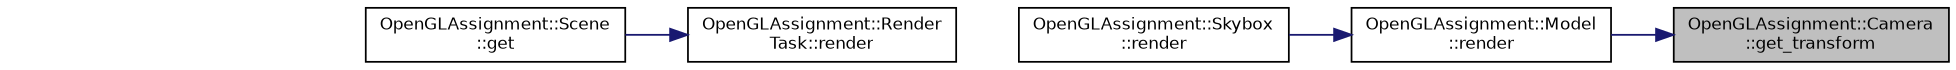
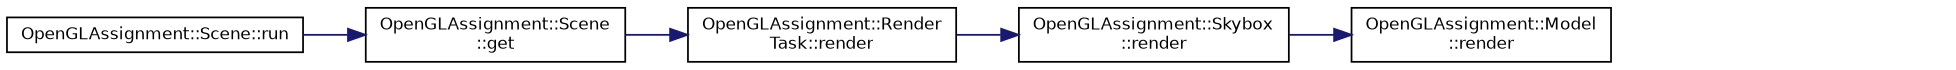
node "OpenGLAssignment::Scene::run": added
edge "OpenGLAssignment::Render Task::render" -> "OpenGLAssignment::Skybox ::render": added
node "OpenGLAssignment::Camera ::get_transform": removed
